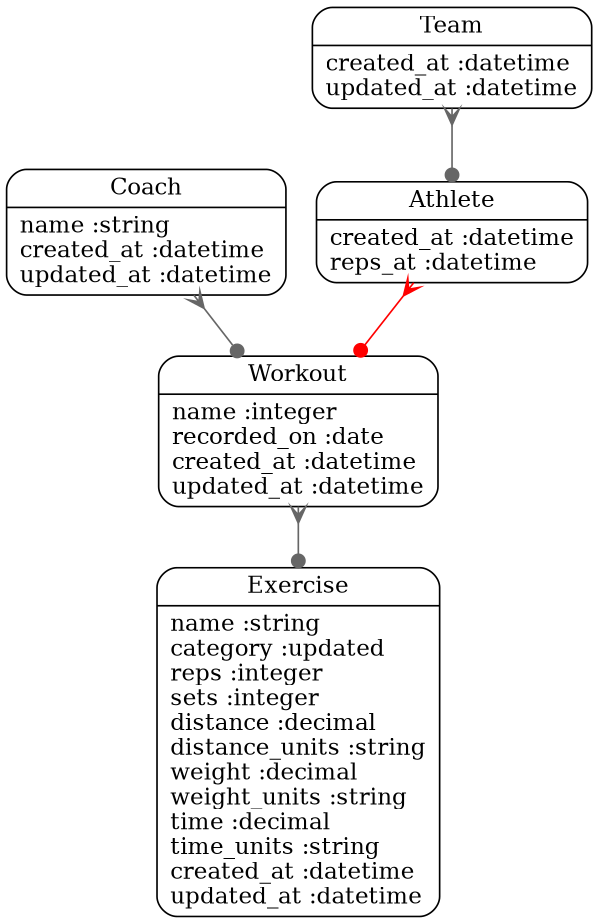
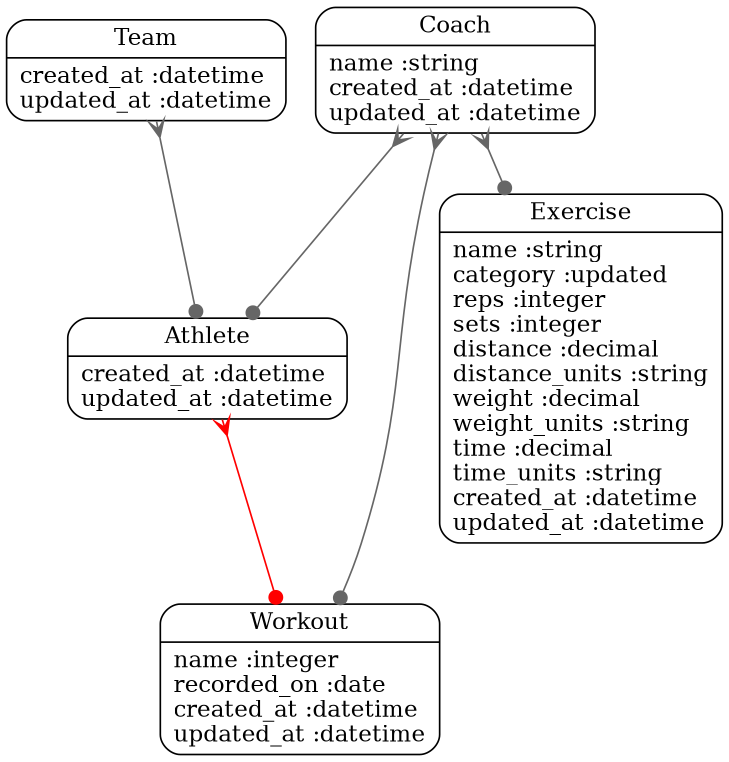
edge "Coach" -- "Athlete": added
node "Athlete": text "reps_at :datetime" -> "updated_at :datetime"
edge "Workout" -- "Exercise": now "Coach" -- "Exercise"
